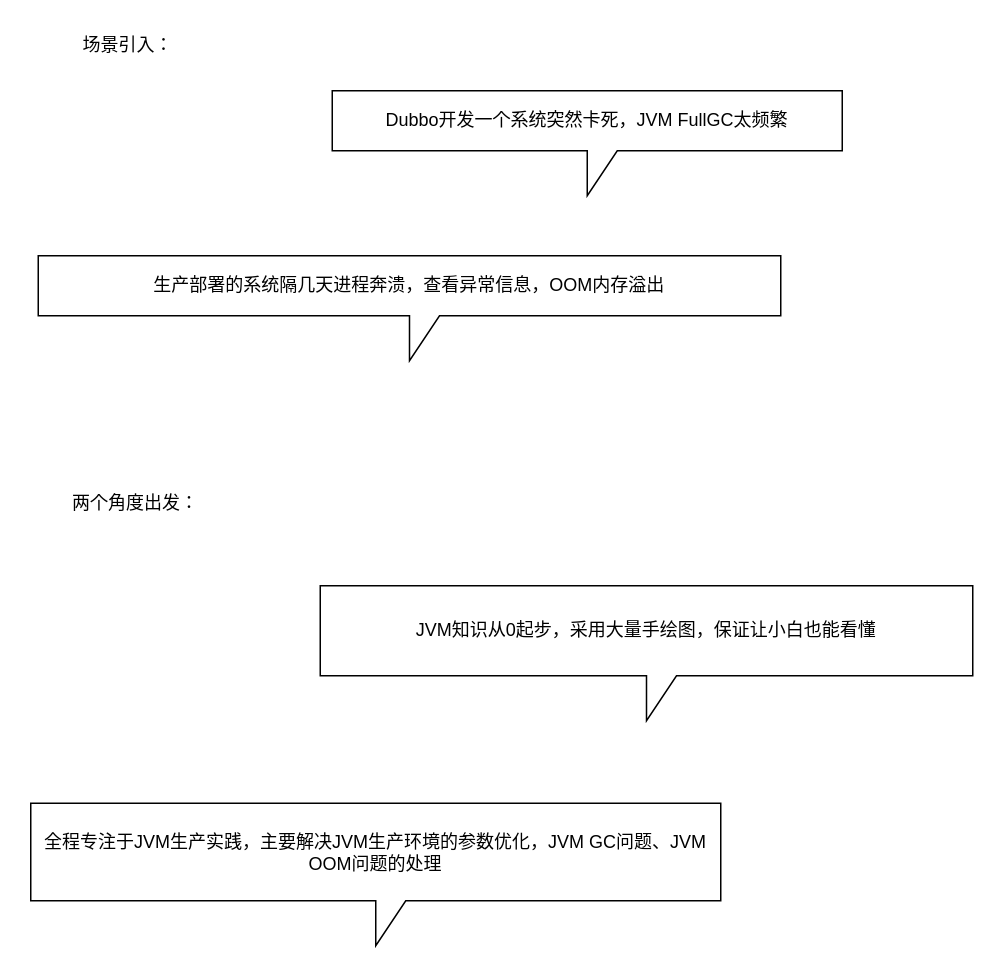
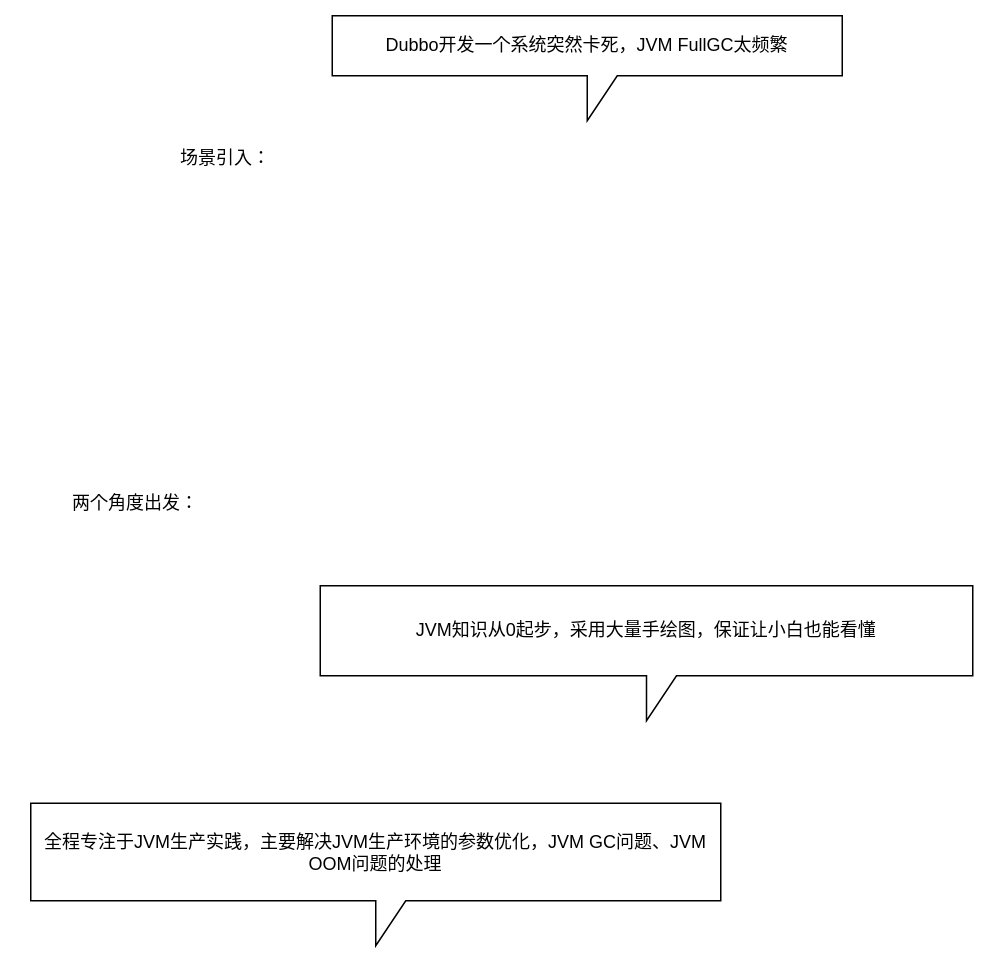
node "场景引入：": moved (128, 46) -> (226, 158)
node "Dubbo开发一个系统突然卡死，JVM FullGC太频繁": moved (587, 143) -> (587, 68)
node "生产部署的系统隔几天进程奔溃，查看异常信息，OOM内存溢出": removed
